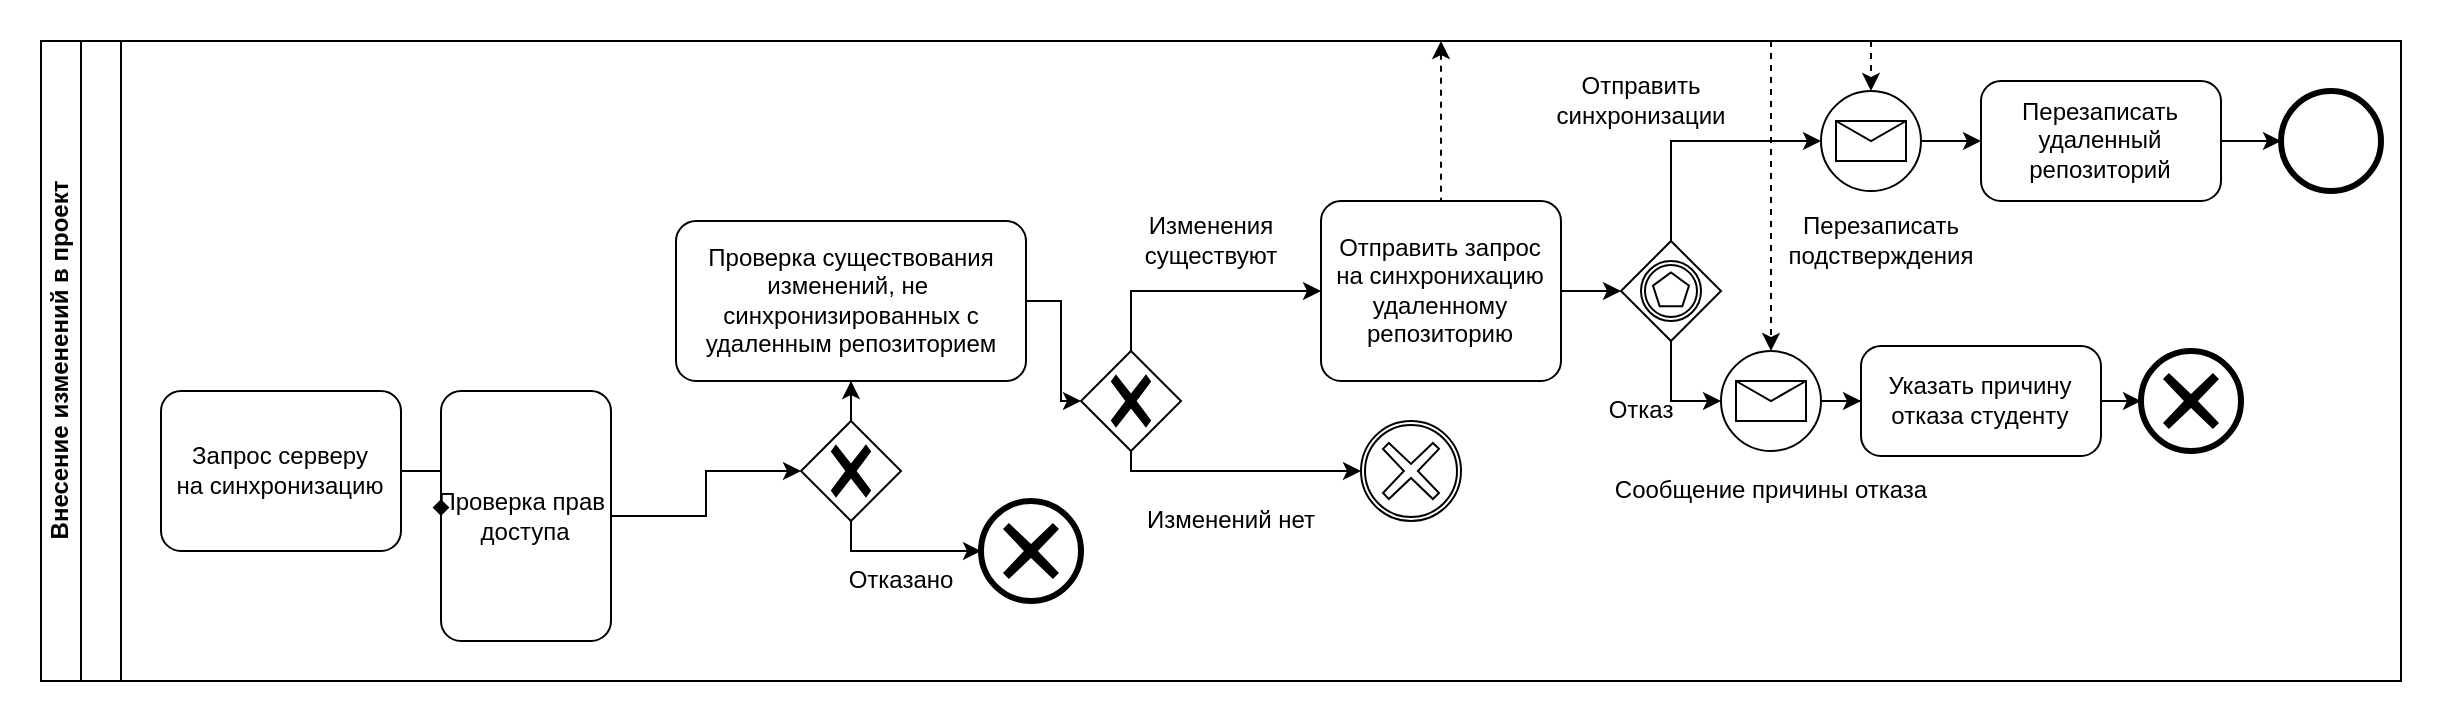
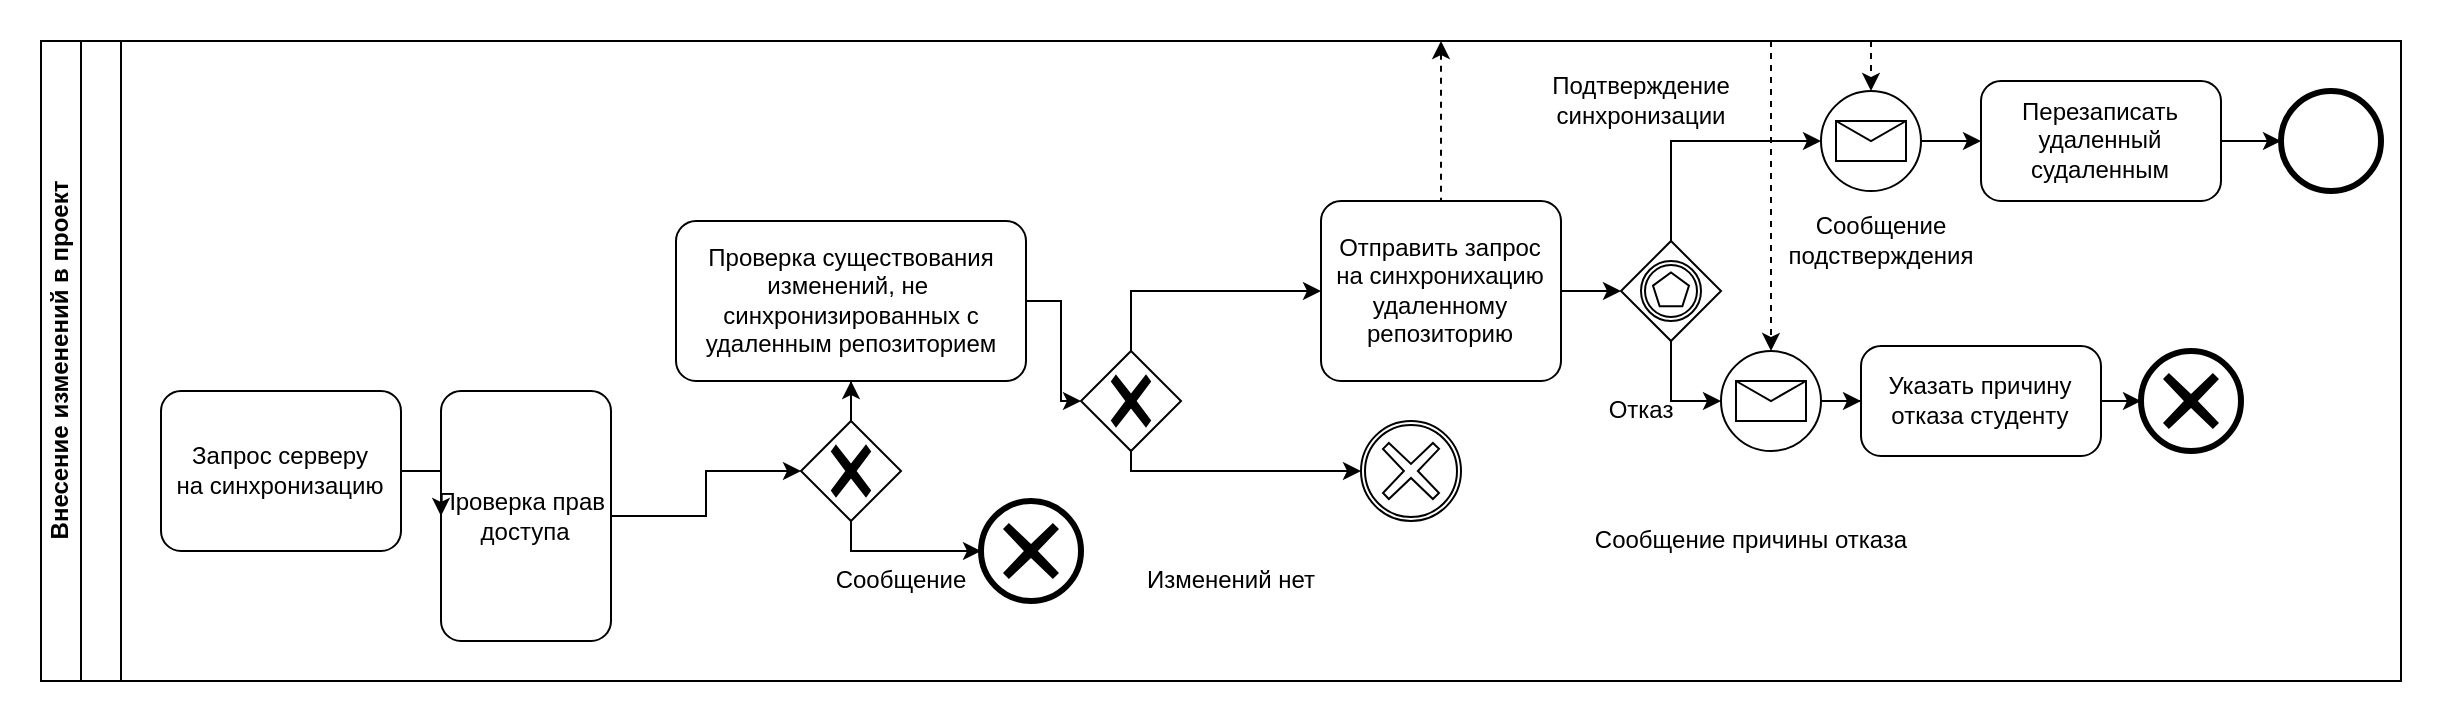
node "Отправить синхронизации": label "Отправить синхронизации" -> "Подтверждение синхронизации"
node "Перезаписать удаленный репозиторий": label "Перезаписать удаленный репозиторий" -> "Перезаписать удаленный судаленным"
node "Изменения существуют": removed
node "Перезаписать подстверждения": label "Перезаписать подстверждения" -> "Сообщение подстверждения"
node "Сообщение причины отказа": moved (1771, 491) -> (1751, 541)
edge "Запрос серверуна синхронизацию" -> "Проверка прав доступа": arrowhead diamond -> classic
node "Изменений нет": moved (1231, 521) -> (1231, 581)
node "Отказано": label "Отказано" -> "Сообщение"
